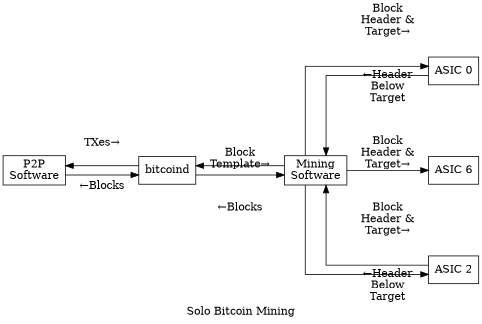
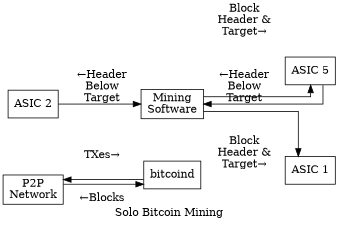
node "ASIC 0": label "ASIC 0" -> "ASIC 5"
edge "Mining Software" -> "bitcoind": removed, label "←Blocks"
node "P2P Software": label "P2P Software" -> "P2P Network"
node "ASIC 6": label "ASIC 6" -> "ASIC 1"
edge "bitcoind" -> "Mining Software": removed, label "Block Template→"
edge "Mining Software" -> "ASIC 2": removed, label "Block Header & Target→"
